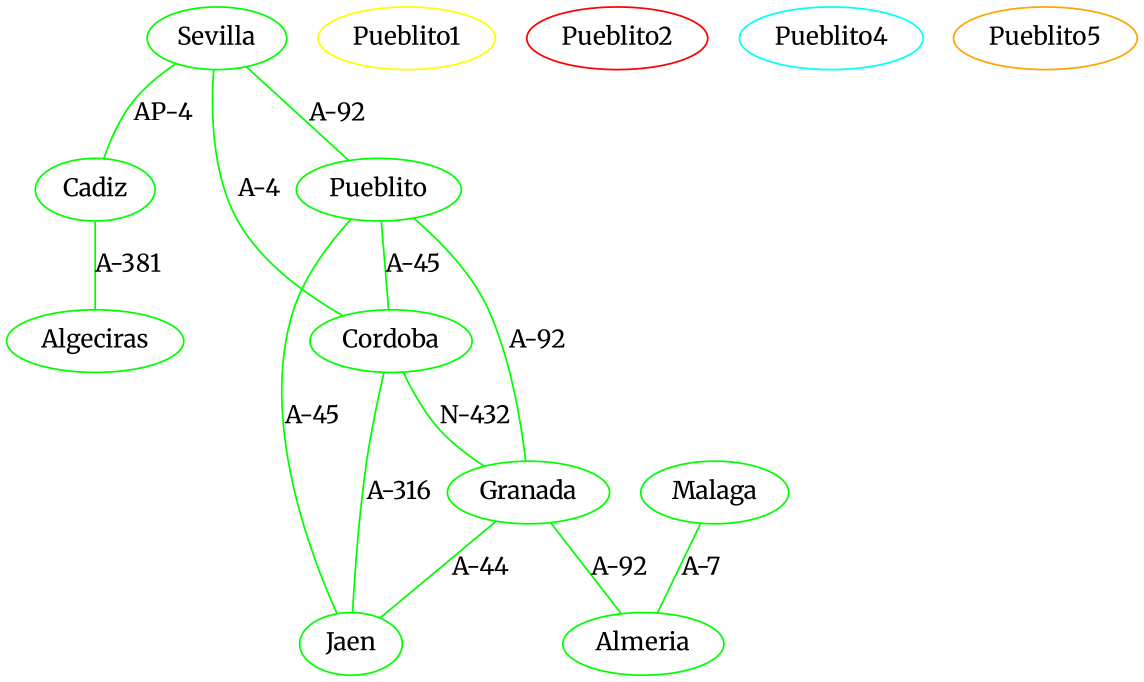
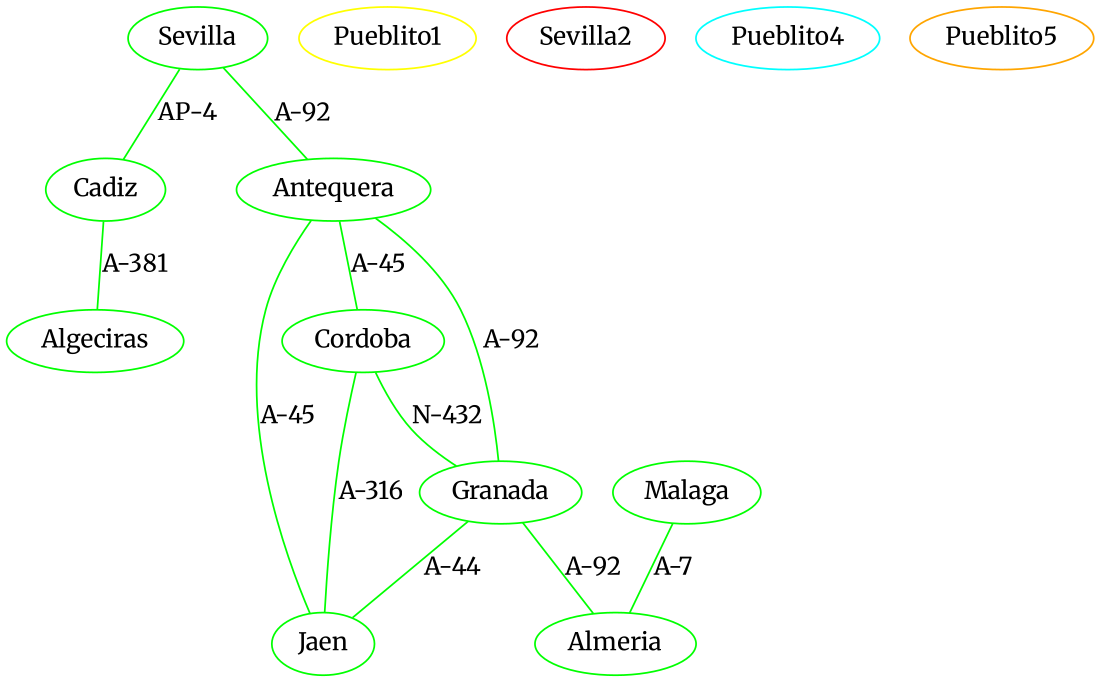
node "Pueblito2": label "Pueblito2" -> "Sevilla2"
node "Pueblito": label "Pueblito" -> "Antequera"
edge "Sevilla" -- "Cordoba": removed, label "A-4"
